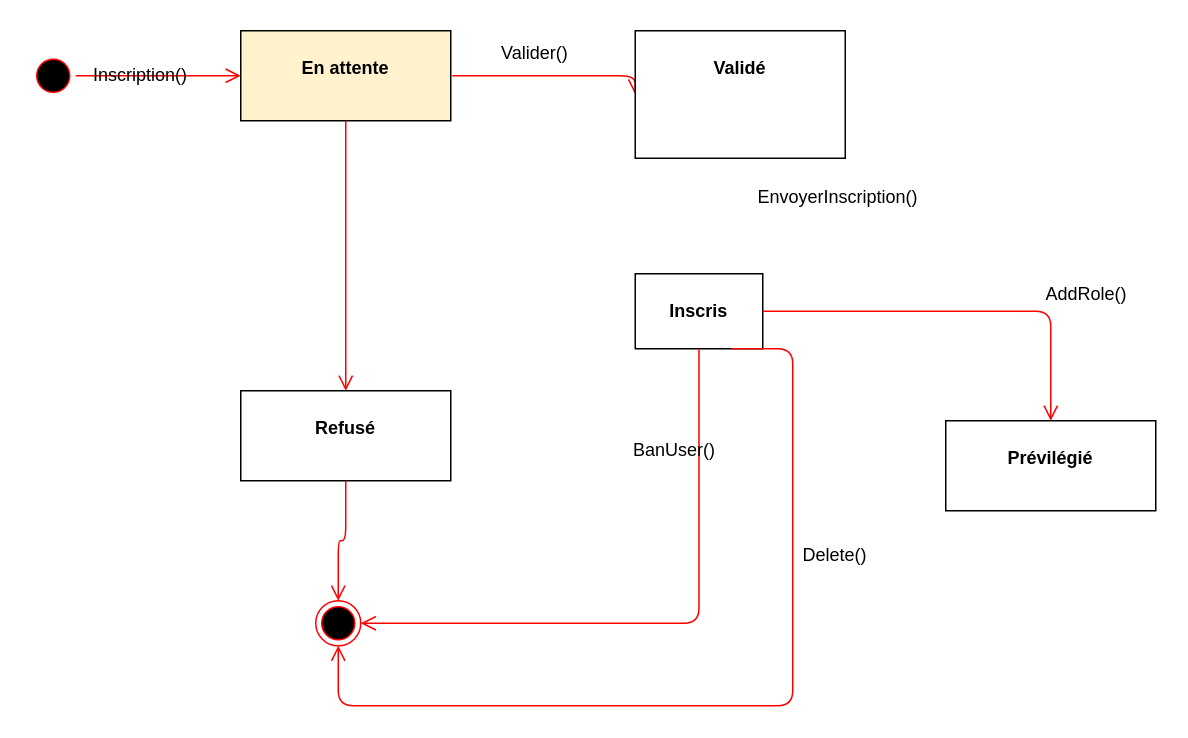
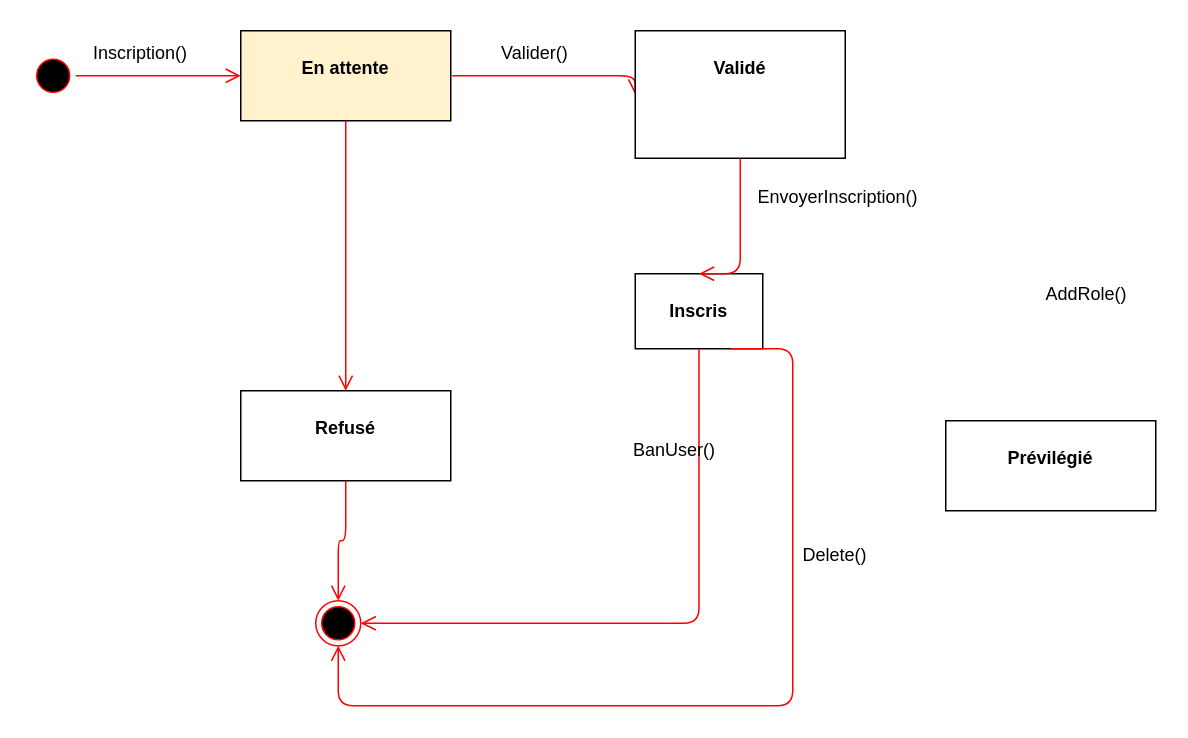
node "Inscription()": moved (151, 76) -> (151, 53)
edge "Validé" -> "Inscris": added
edge "Inscris" -> "Prévilégié": removed
